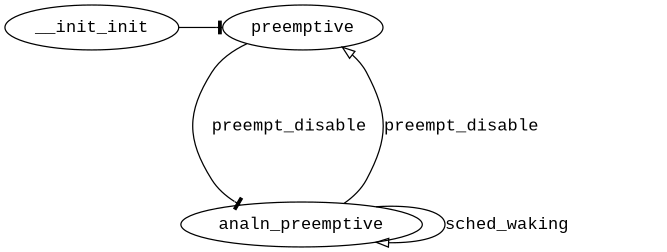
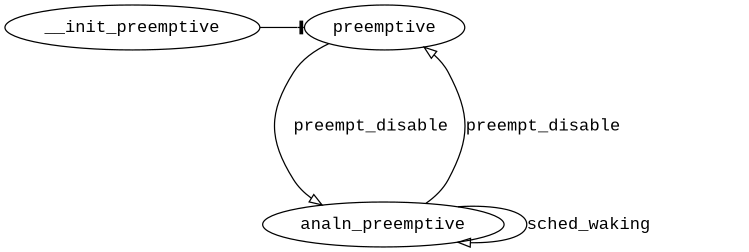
node "__init_init": label "__init_init" -> "__init_preemptive"
edge "preemptive" -> "analn_preemptive": arrowhead tee -> onormal
